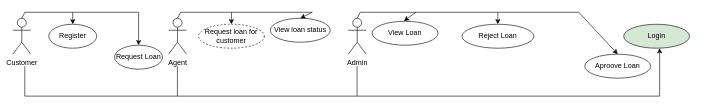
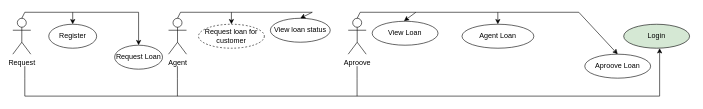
node "Reject Loan": label "Reject Loan" -> "Agent Loan"
node "Customer": label "Customer" -> "Request"
node "Admin": label "Admin" -> "Aproove"
